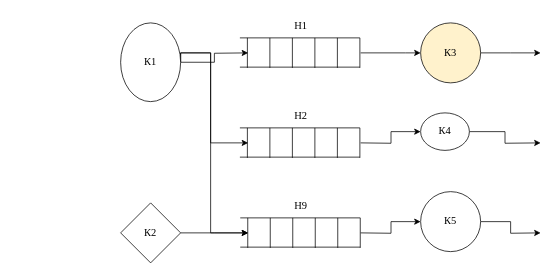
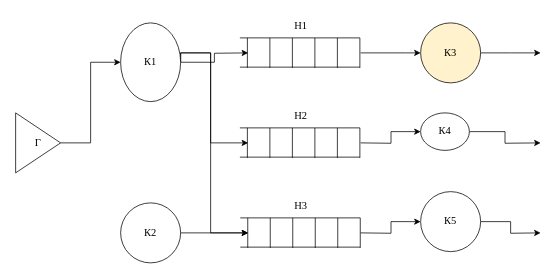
edge "Г" -> "К1": added
node "Г": added
node "Н9": label "Н9" -> "Н3"
node "К2": shape diamond -> ellipse
